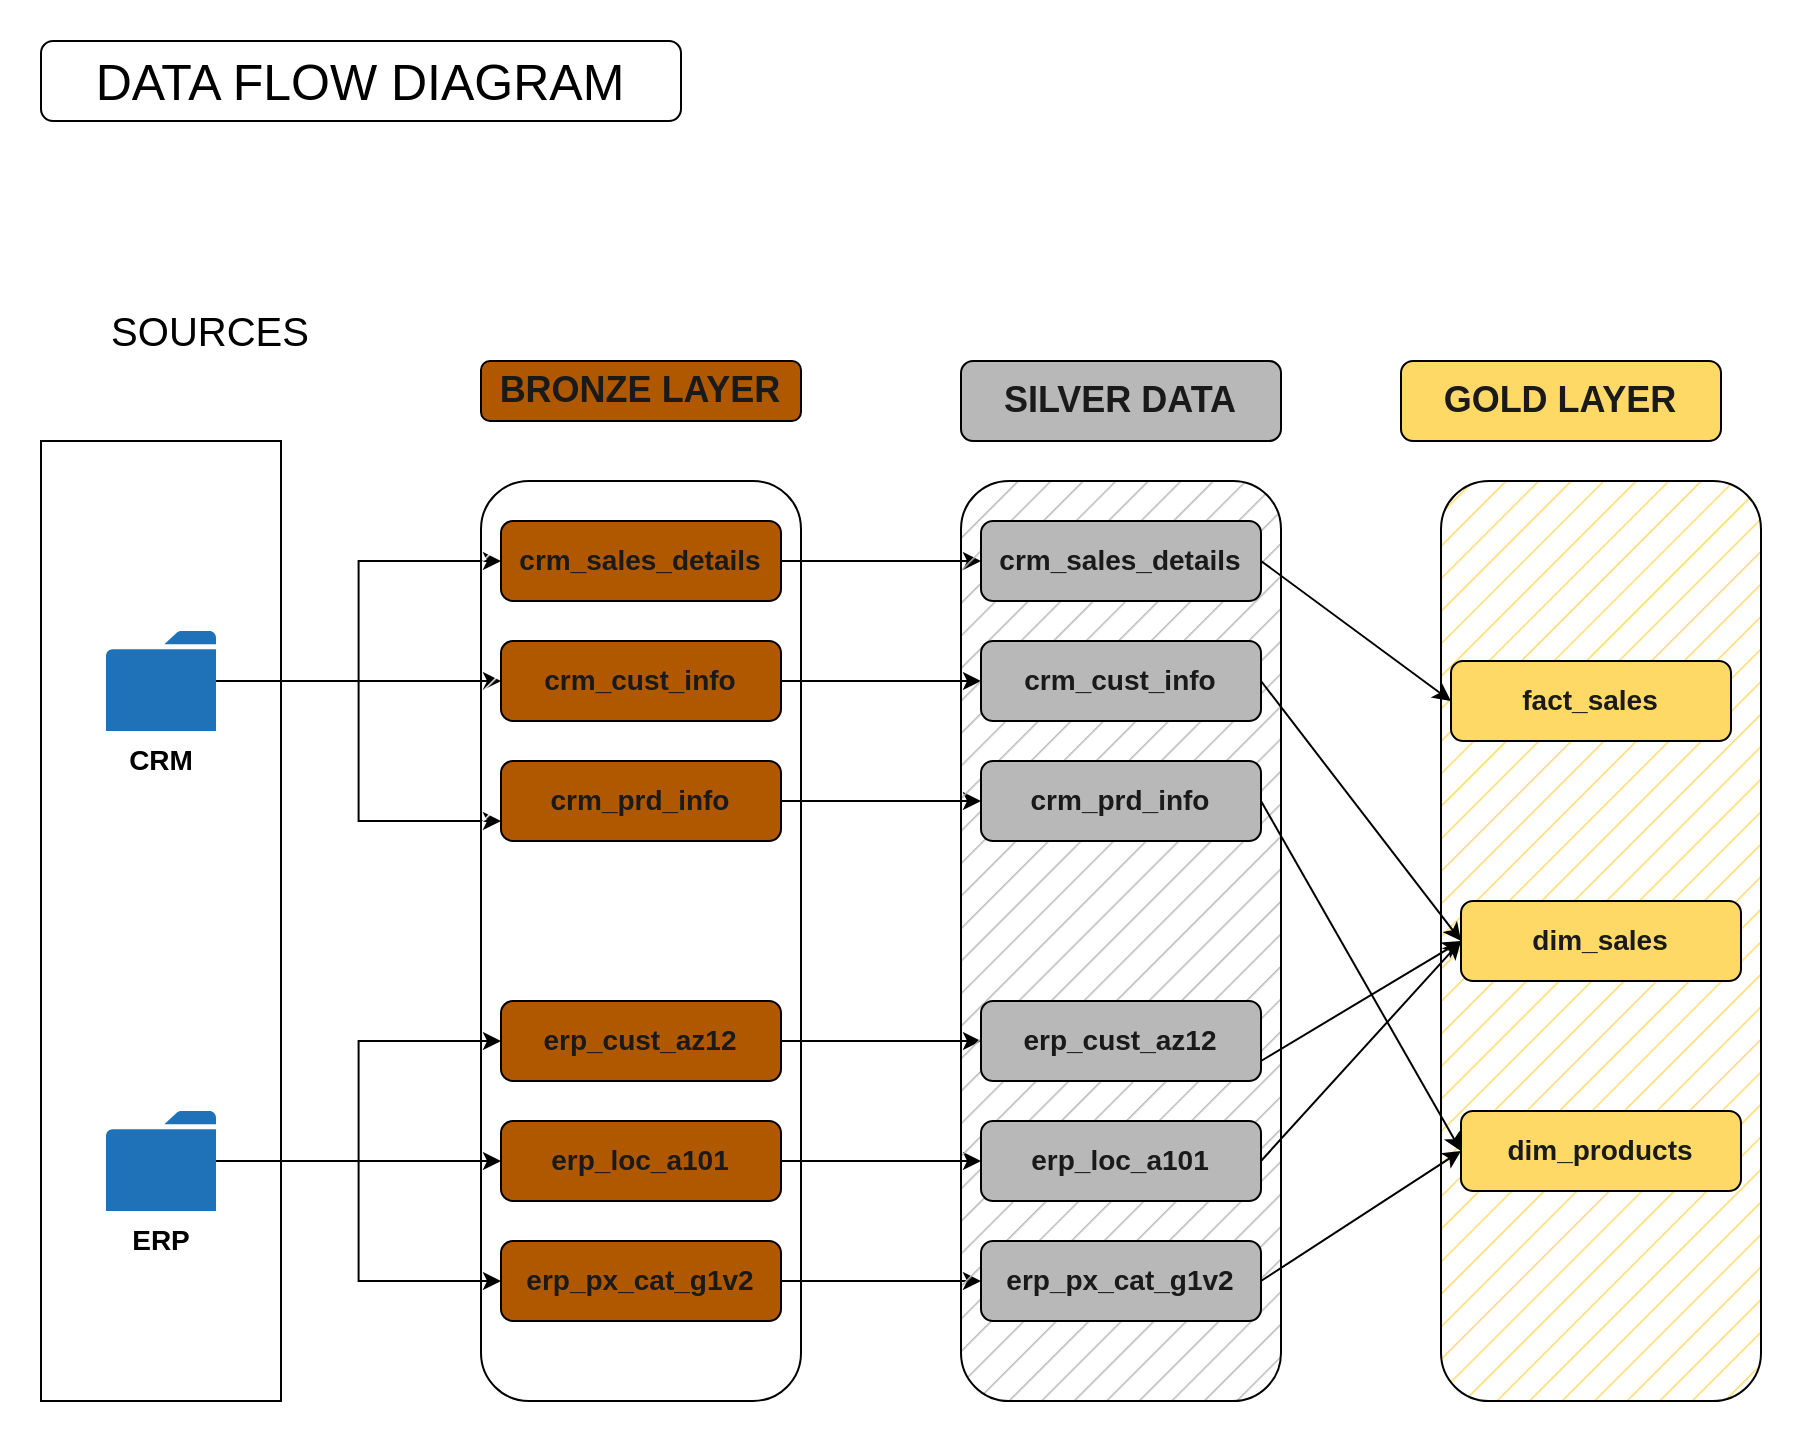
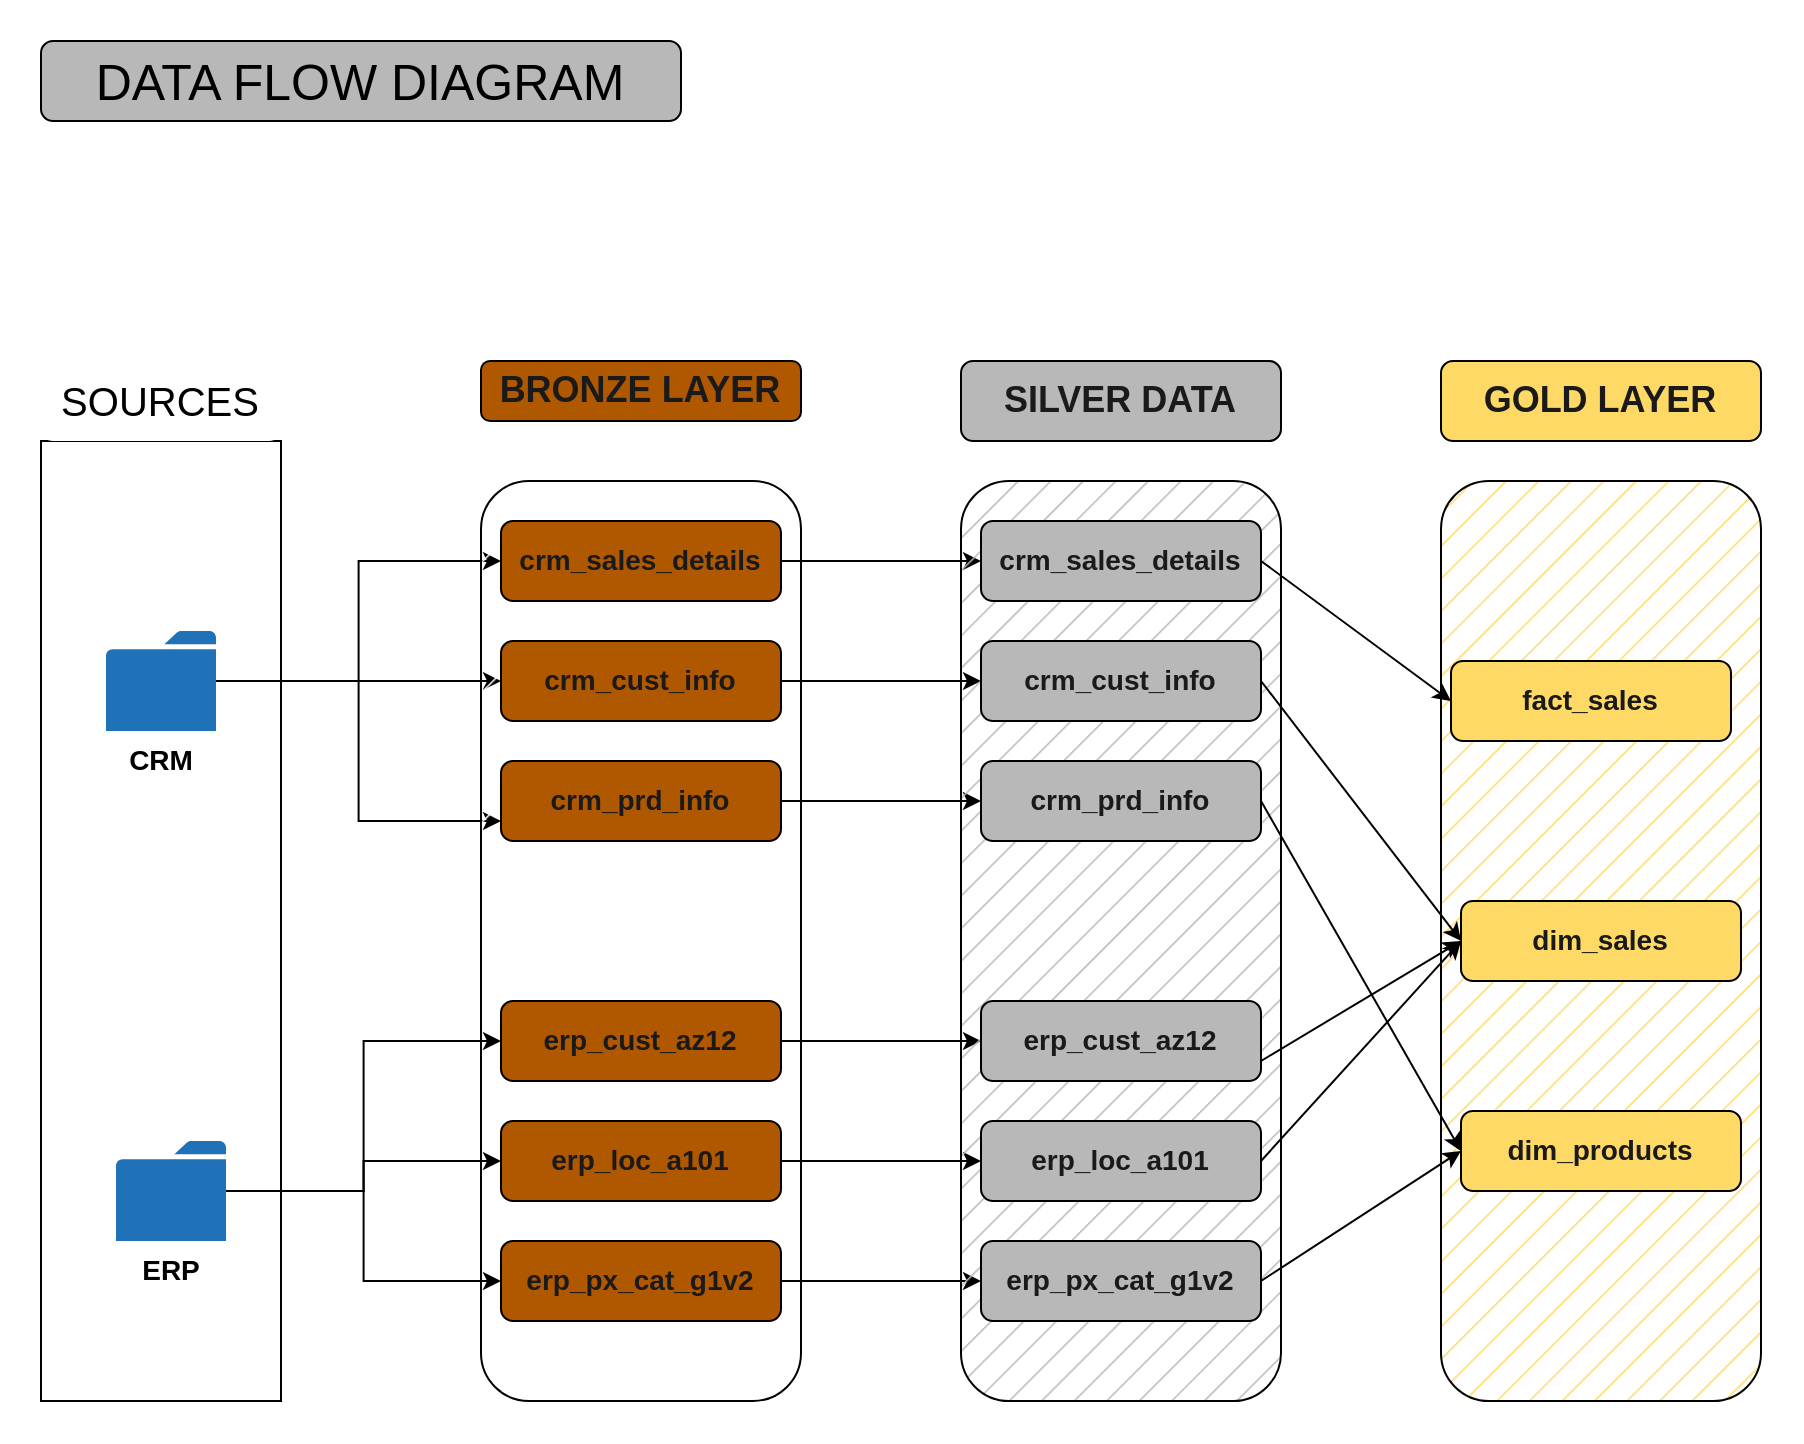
node "DATA FLOW DIAGRAM": fillcolor #ffffff -> #b8b8b8
node "SOURCES": moved (211, 331) -> (161, 401)
node "GOLD LAYER": moved (1561, 401) -> (1601, 401)
node "ERP": moved (161, 1161) -> (171, 1191)
